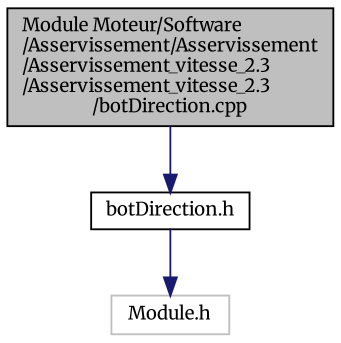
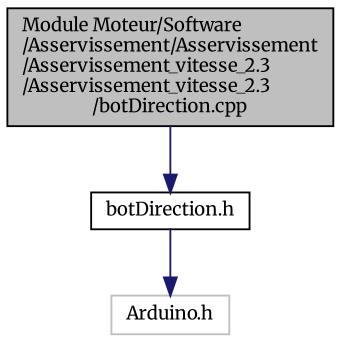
node "Module.h": label "Module.h" -> "Arduino.h"
